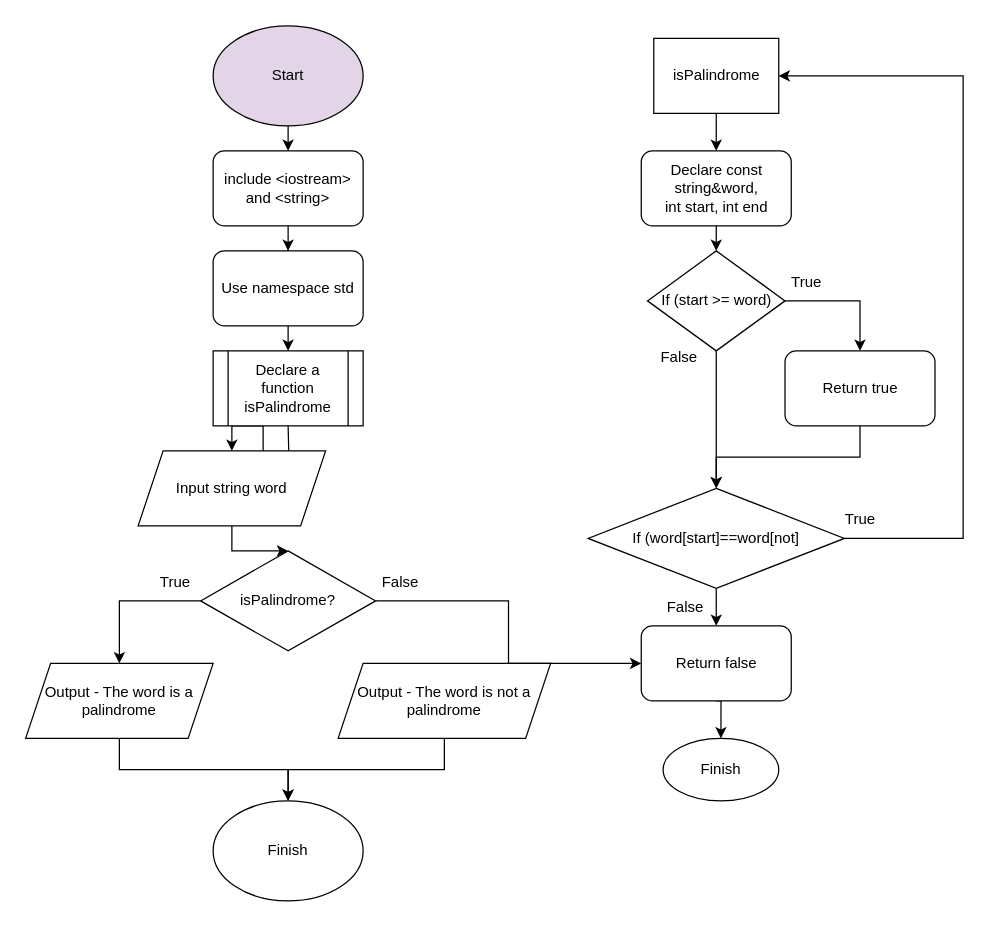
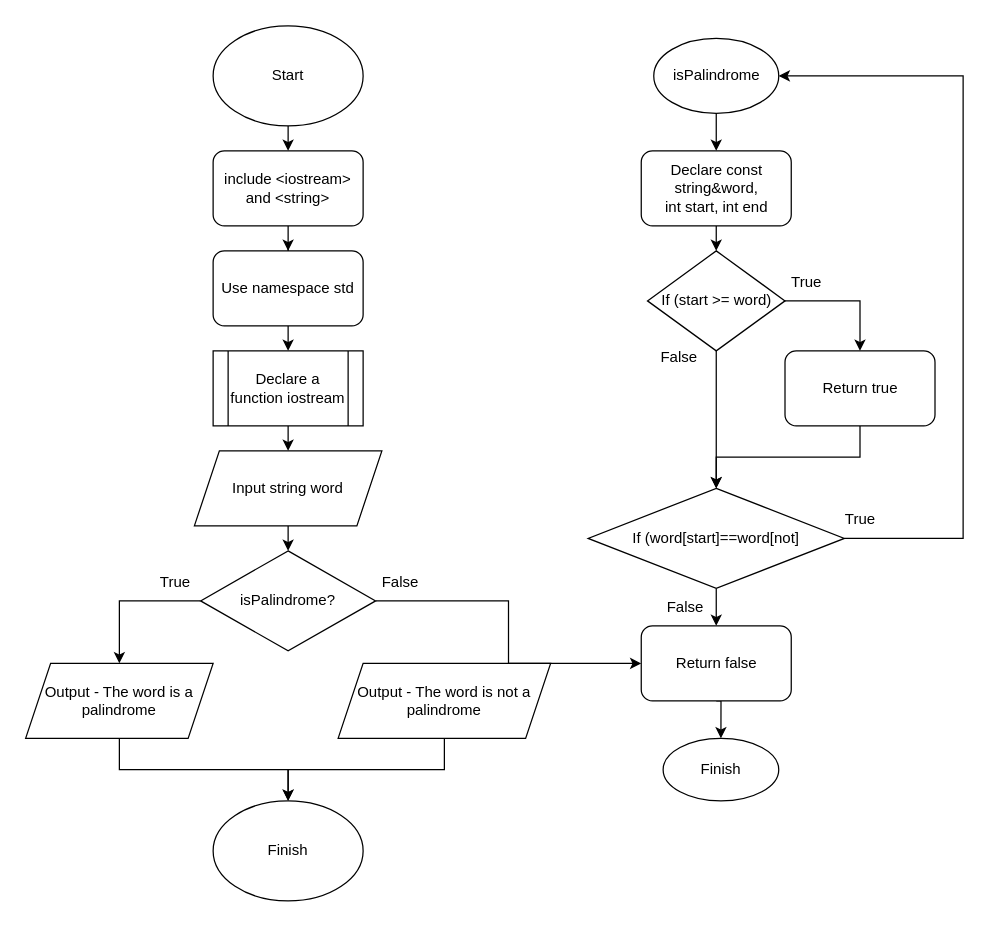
node "Start": fillcolor #e1d5e7 -> #ffffff
node "isPalindrome": shape rectangle -> ellipse
node "Declare a function isPalindrome": label "Declare a function isPalindrome" -> "Declare a function iostream"
node "Input string word": moved (232, 488) -> (288, 488)
